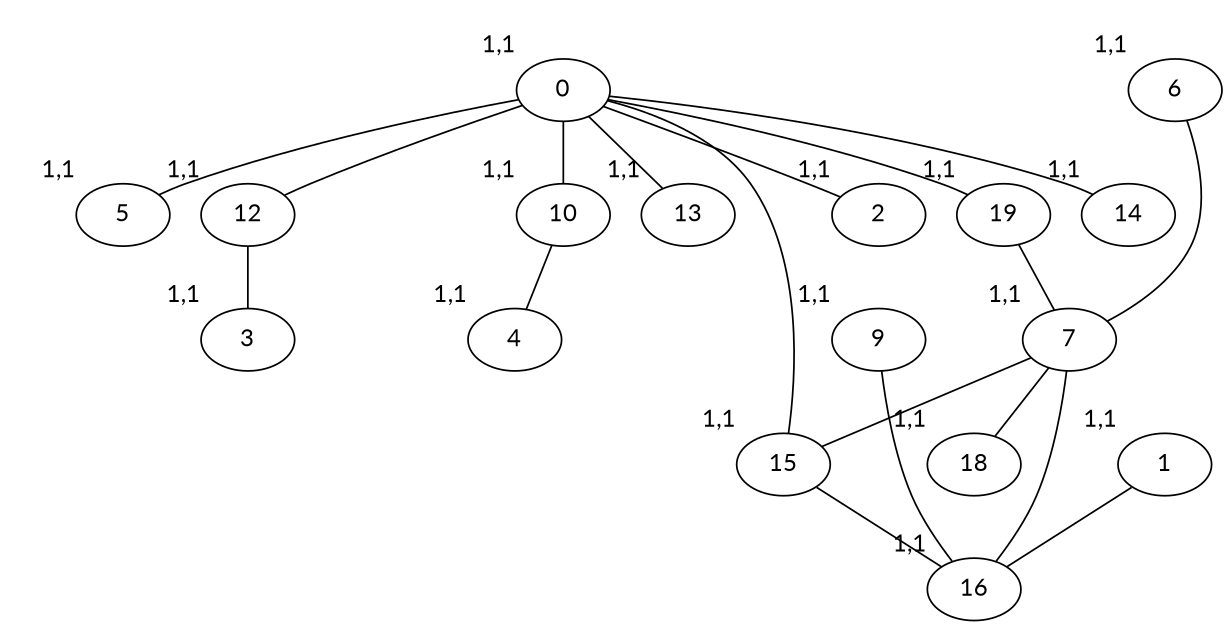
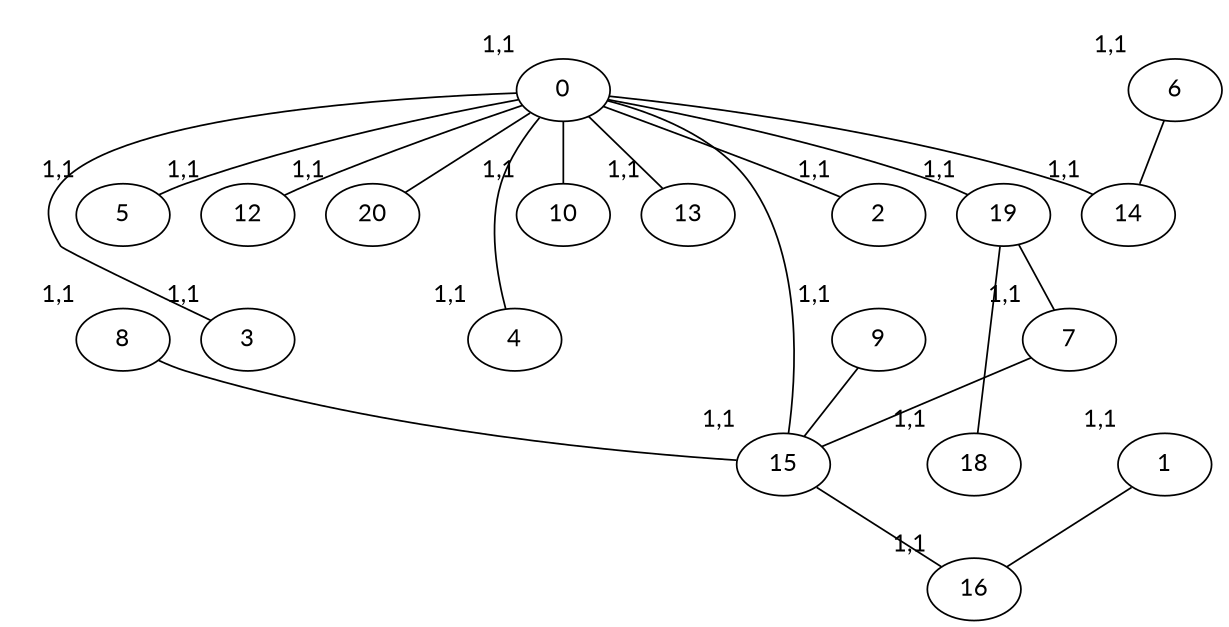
node "20 1,1": added
edge "6 1,1" -- "7 1,1": now "6 1,1" -- "14 1,1"
edge "10 1,1" -- "4 1,1": now "0 1,1" -- "4 1,1"
edge "12 1,1" -- "3 1,1": now "0 1,1" -- "3 1,1"
node "8 1,1": added
edge "7 1,1" -- "18 1,1": now "19 1,1" -- "18 1,1"
edge "9 1,1" -- "16 1,1": now "9 1,1" -- "15 1,1"
edge "7 1,1" -- "16 1,1": removed
